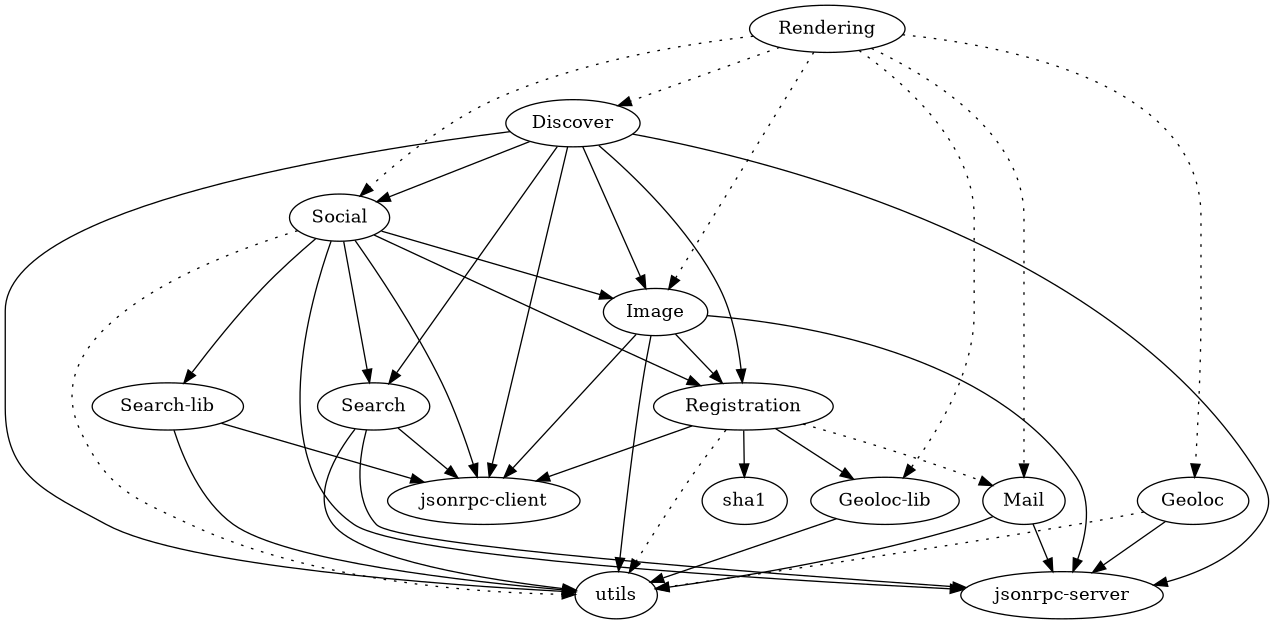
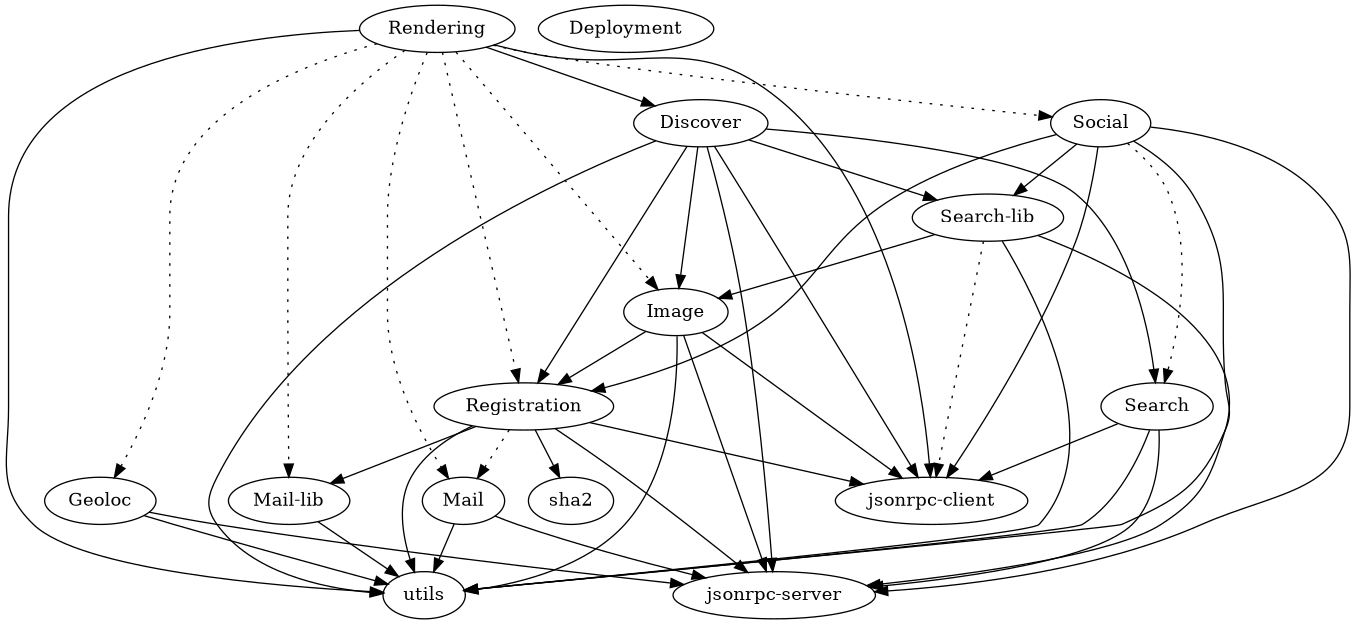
node "Deployment": added
edge "Rendering" -> "Discover": style dotted -> solid
edge "Rendering" -> "jsonrpc-client": added
edge "Discover" -> "Social": now "Discover" -> "Search-lib"
edge "Rendering" -> "Registration": added
edge "Social" -> "Image": now "Search-lib" -> "Image"
edge "Social" -> "Search": style solid -> dotted
edge "Rendering" -> "utils": added
edge "Search-lib" -> "jsonrpc-client": style solid -> dotted
edge "Search-lib" -> "jsonrpc-server": added
edge "Registration" -> "jsonrpc-server": added
edge "Registration" -> "utils": style dotted -> solid
node "sha1": label "sha1" -> "sha2"
node "Geoloc-lib": label "Geoloc-lib" -> "Mail-lib"
edge "Social" -> "utils": style dotted -> solid
edge "Geoloc" -> "utils": style dotted -> solid
